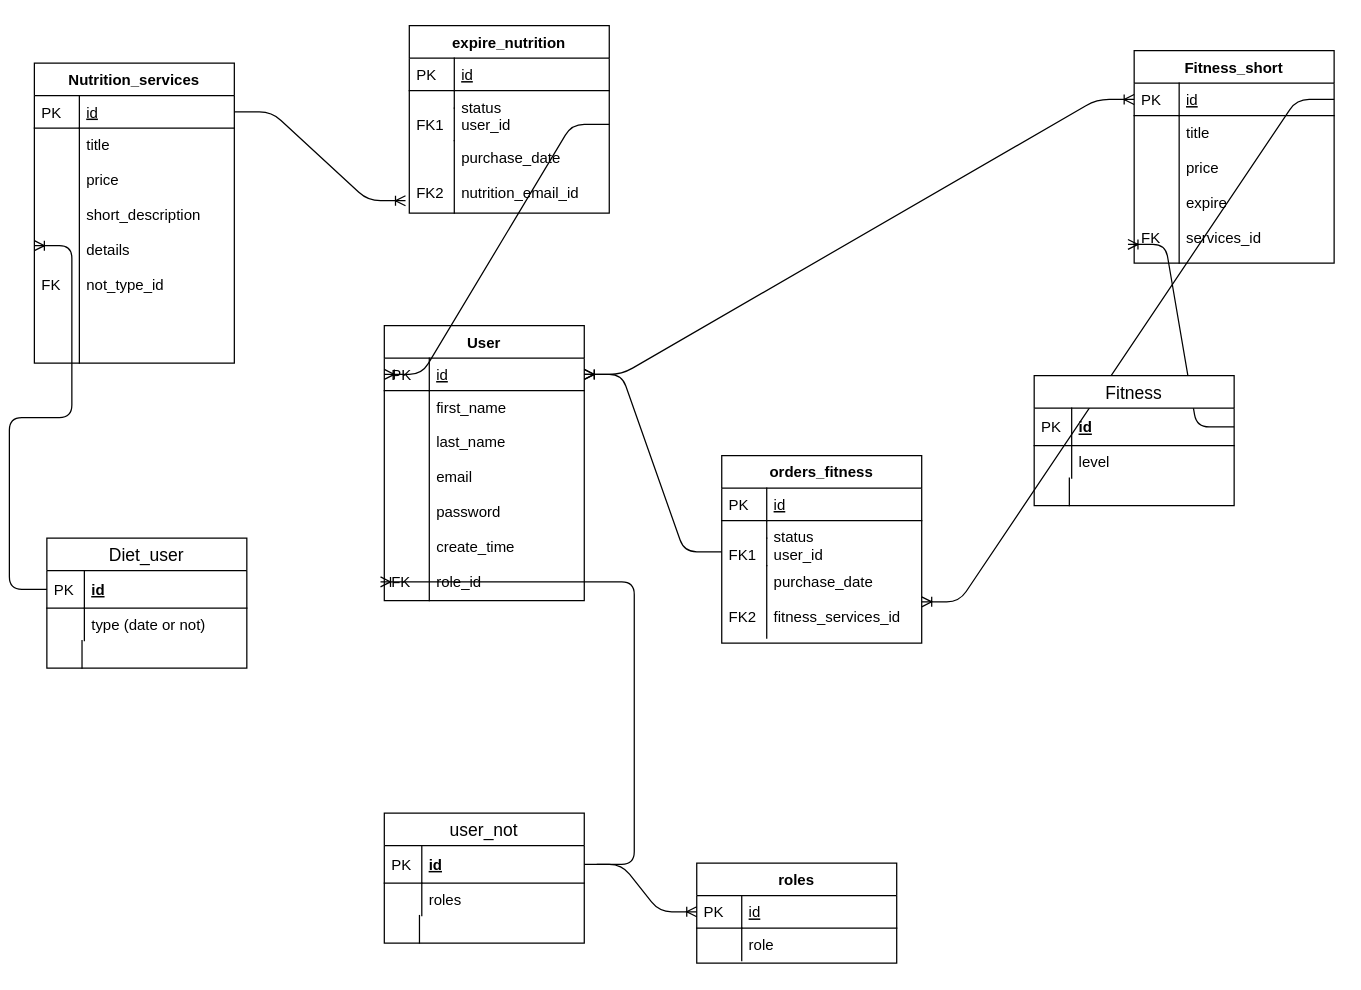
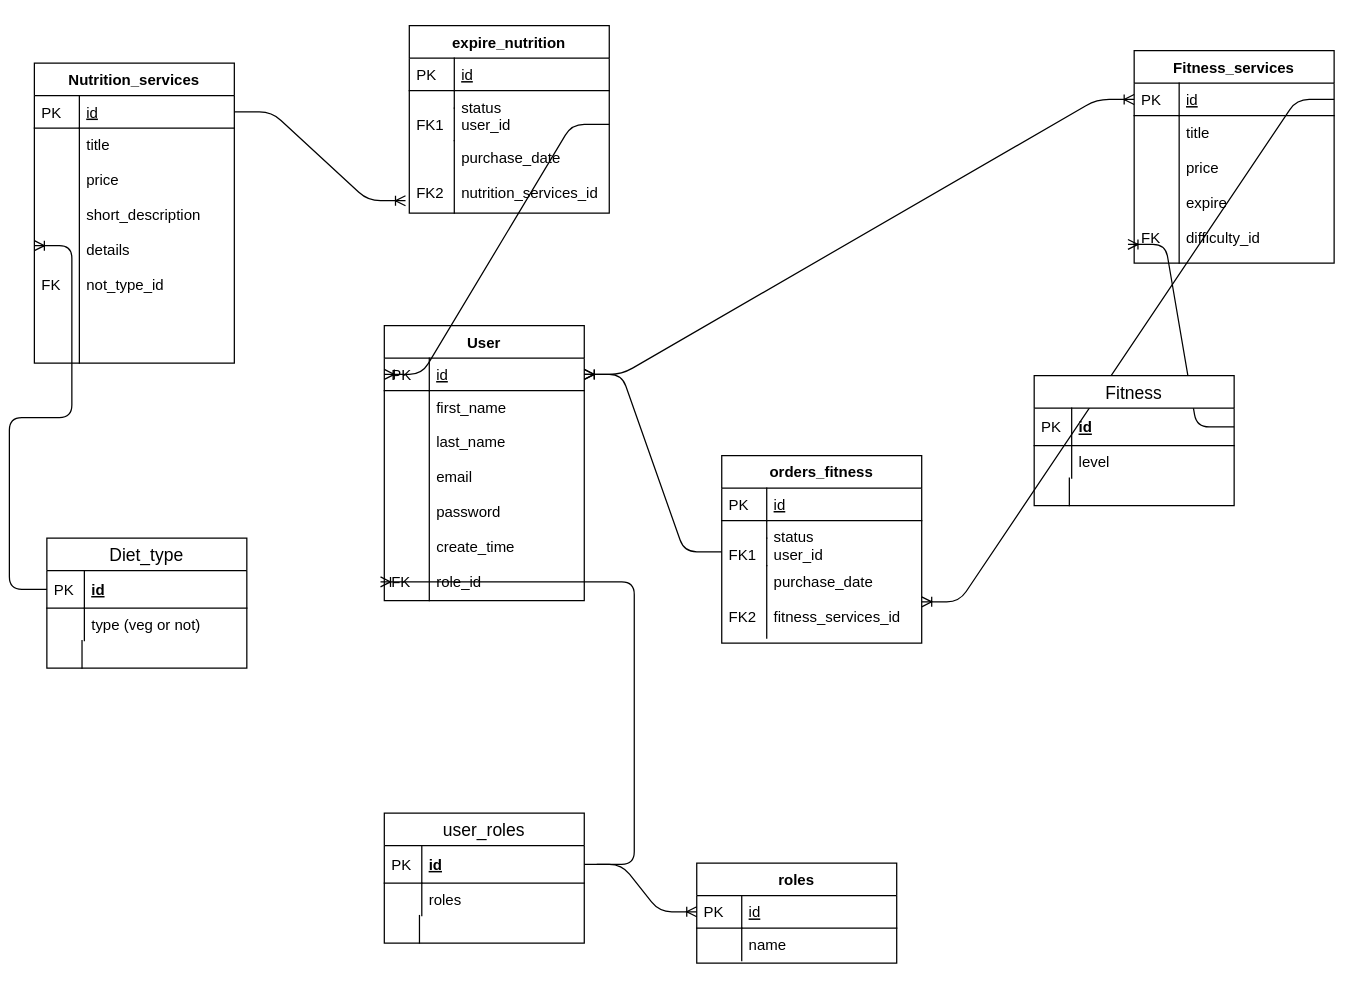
node "Fitness_short": label "Fitness_short" -> "Fitness_services"
node "title price expire services_id": label "title price expire services_id" -> "title price expire difficulty_id"
node "purchase_date nutrition_email_id": label "purchase_date nutrition_email_id" -> "purchase_date nutrition_services_id"
node "Diet_user": label "Diet_user" -> "Diet_type"
node "type (date or not)": label "type (date or not)" -> "type (veg or not)"
node "user_not": label "user_not" -> "user_roles"
node "role": label "role" -> "name"
